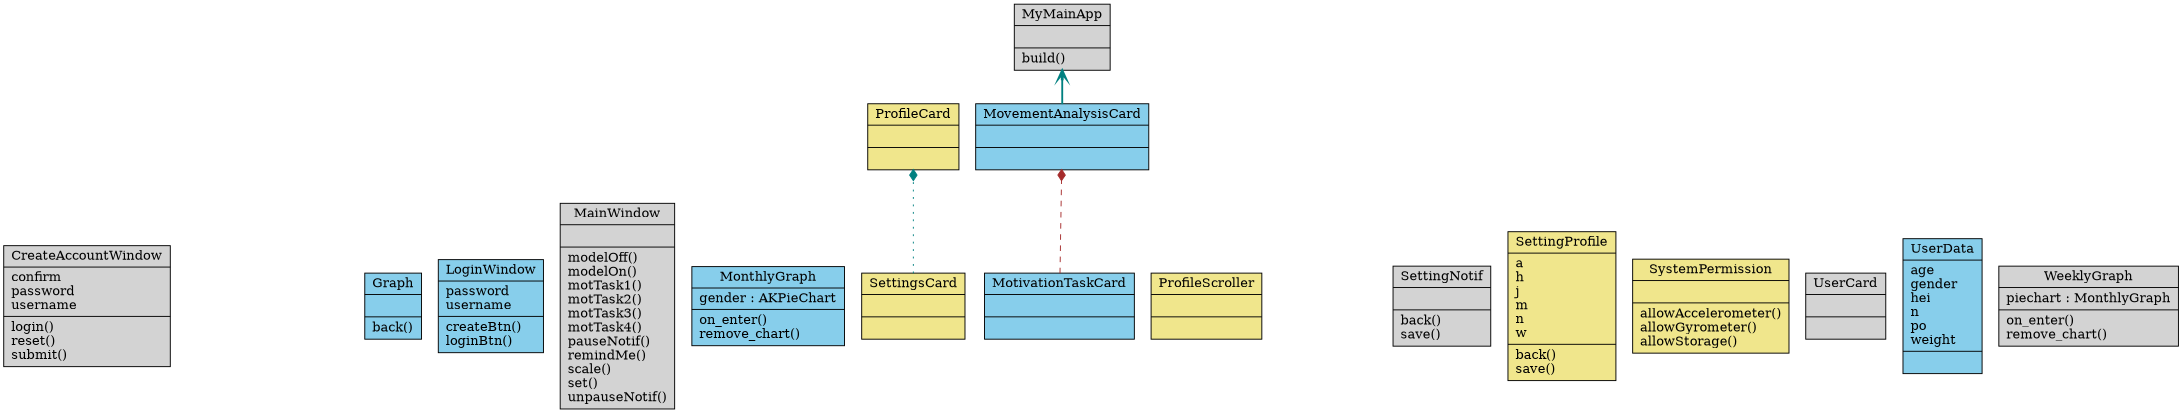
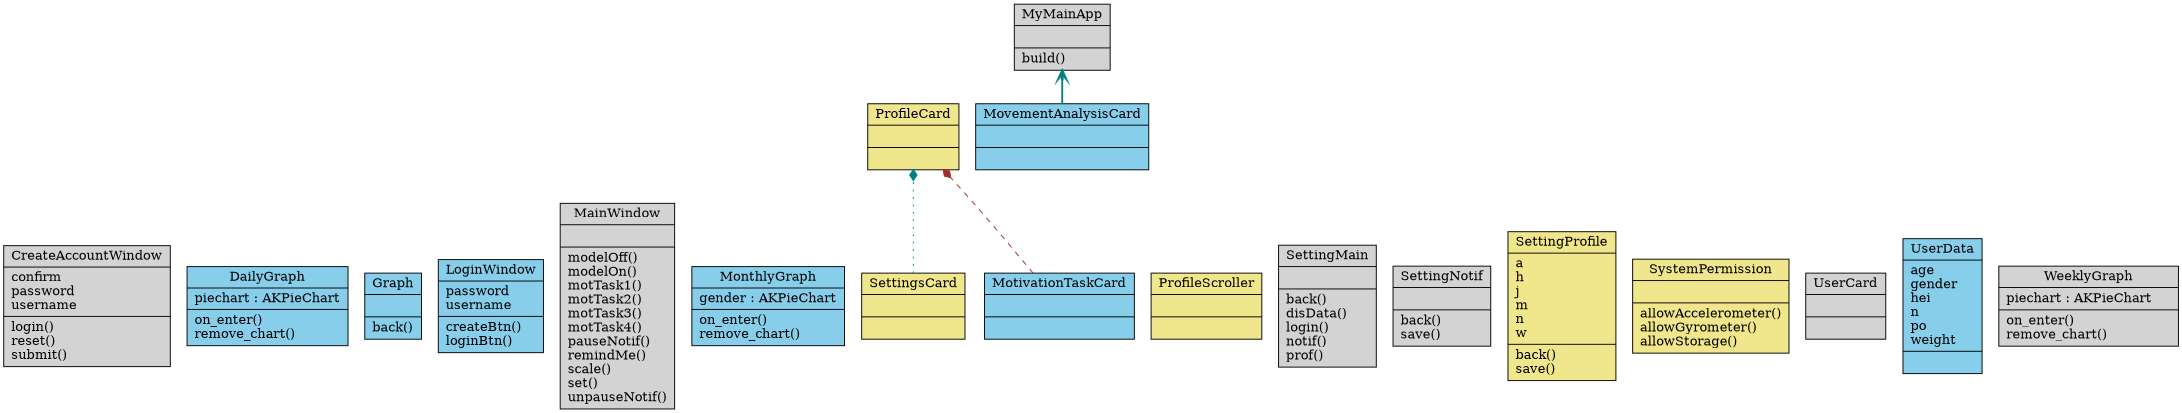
edge "MotivationTaskCard" -> "MovementAnalysisCard": now "MotivationTaskCard" -> "ProfileCard"
node "WeeklyGraph": text "piechart : MonthlyGraph" -> "piechart : AKPieChart"
node "DailyGraph": added
node "SettingMain": added
